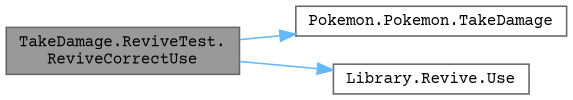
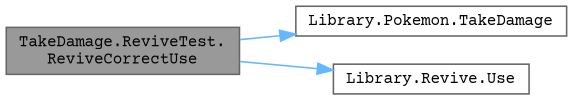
node "Pokemon.Pokemon.TakeDamage": label "Pokemon.Pokemon.TakeDamage" -> "Library.Pokemon.TakeDamage"
